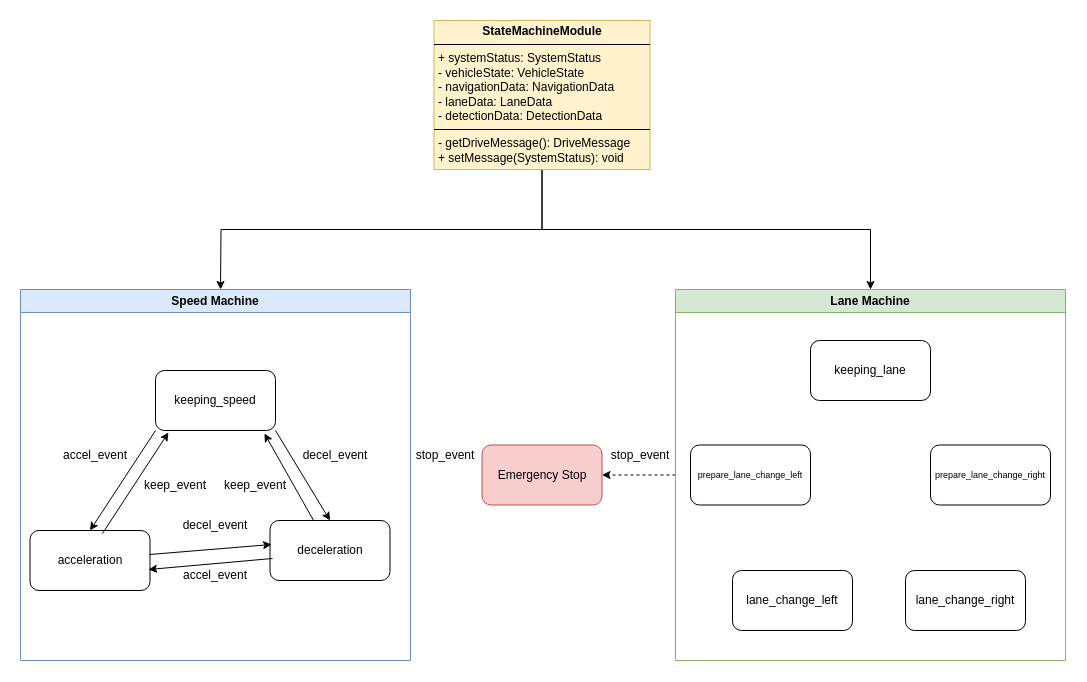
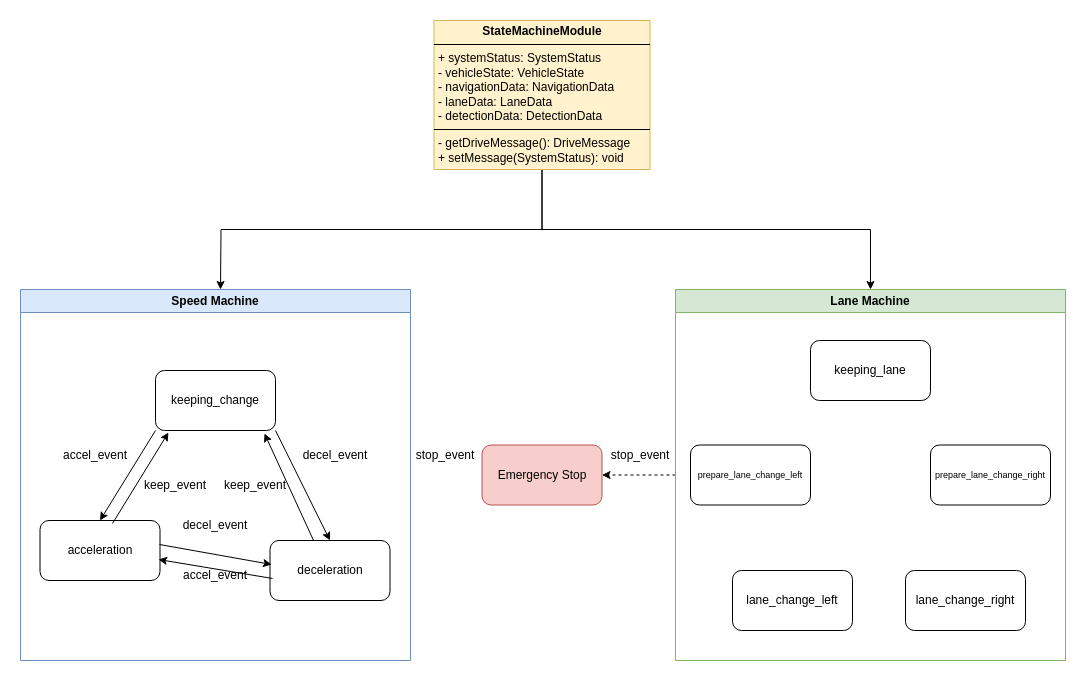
node "keeping_speed": label "keeping_speed" -> "keeping_change"
node "deceleration": moved (330, 551) -> (330, 571)
node "acceleration": moved (90, 561) -> (100, 551)
